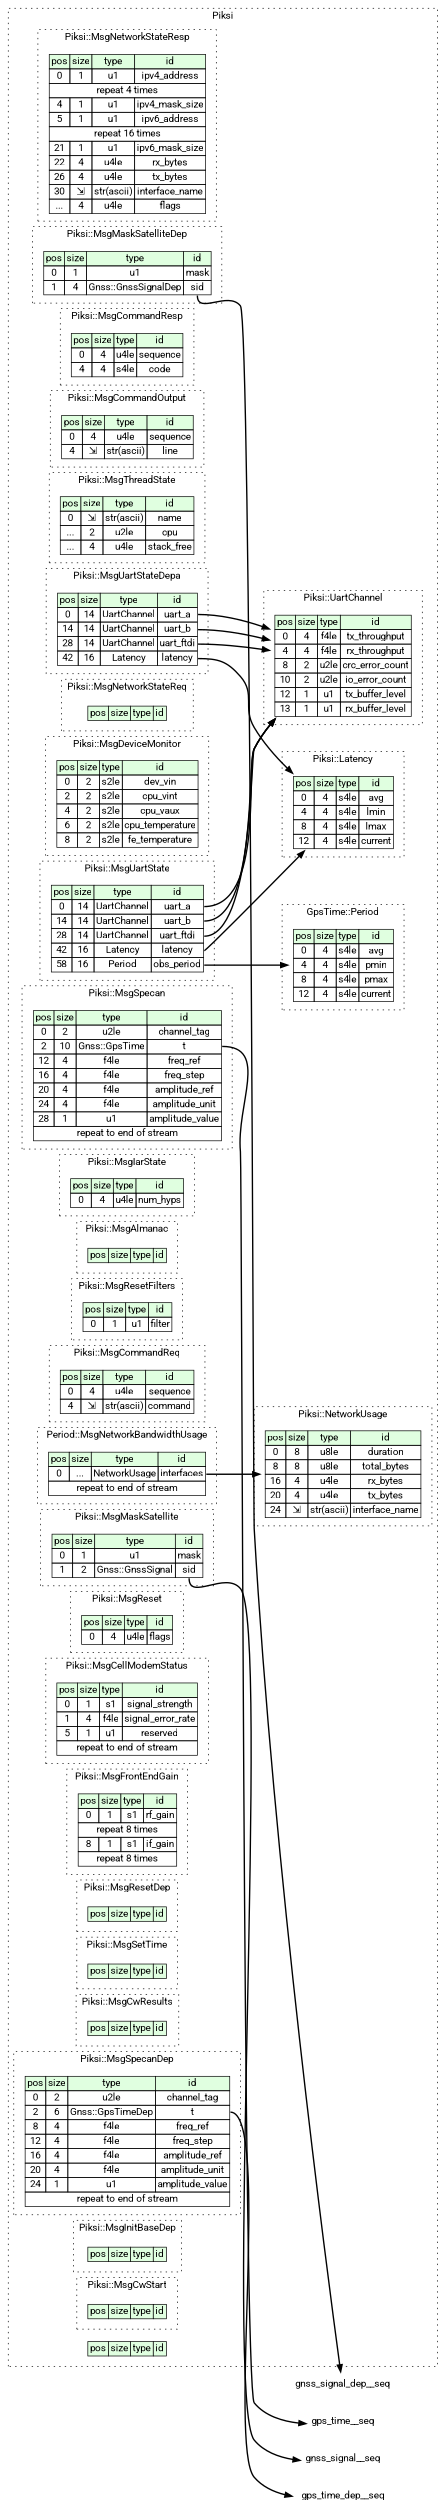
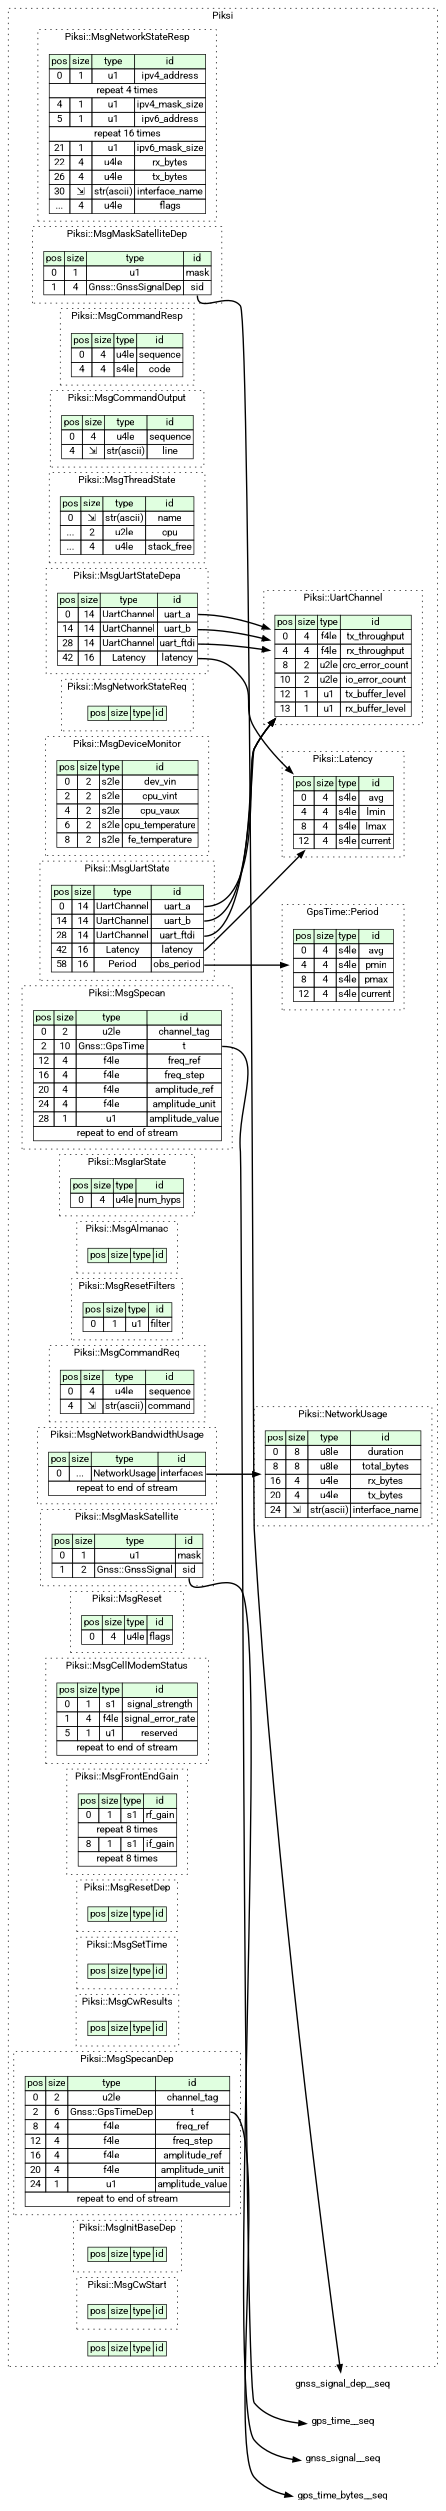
cluster "Period::MsgNetworkBandwidthUsage": label "Period::MsgNetworkBandwidthUsage" -> "Piksi::MsgNetworkBandwidthUsage"
node "gps_time_dep__seq": label "gps_time_dep__seq" -> "gps_time_bytes__seq"
